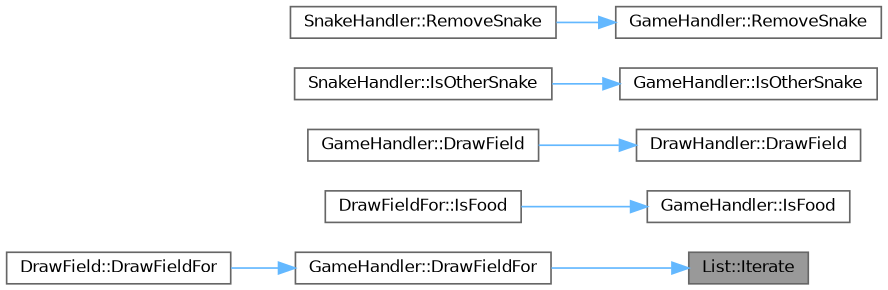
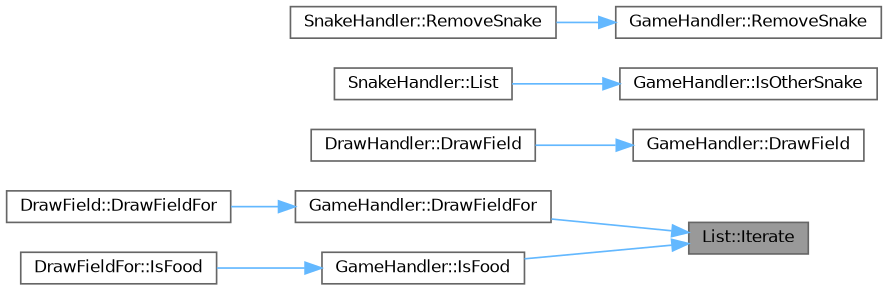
node "SnakeHandler::IsOtherSnake": label "SnakeHandler::IsOtherSnake" -> "SnakeHandler::List"
edge "GameHandler::DrawField" -> "DrawHandler::DrawField": reversed
edge "GameHandler::IsFood" -> "List::Iterate": added
